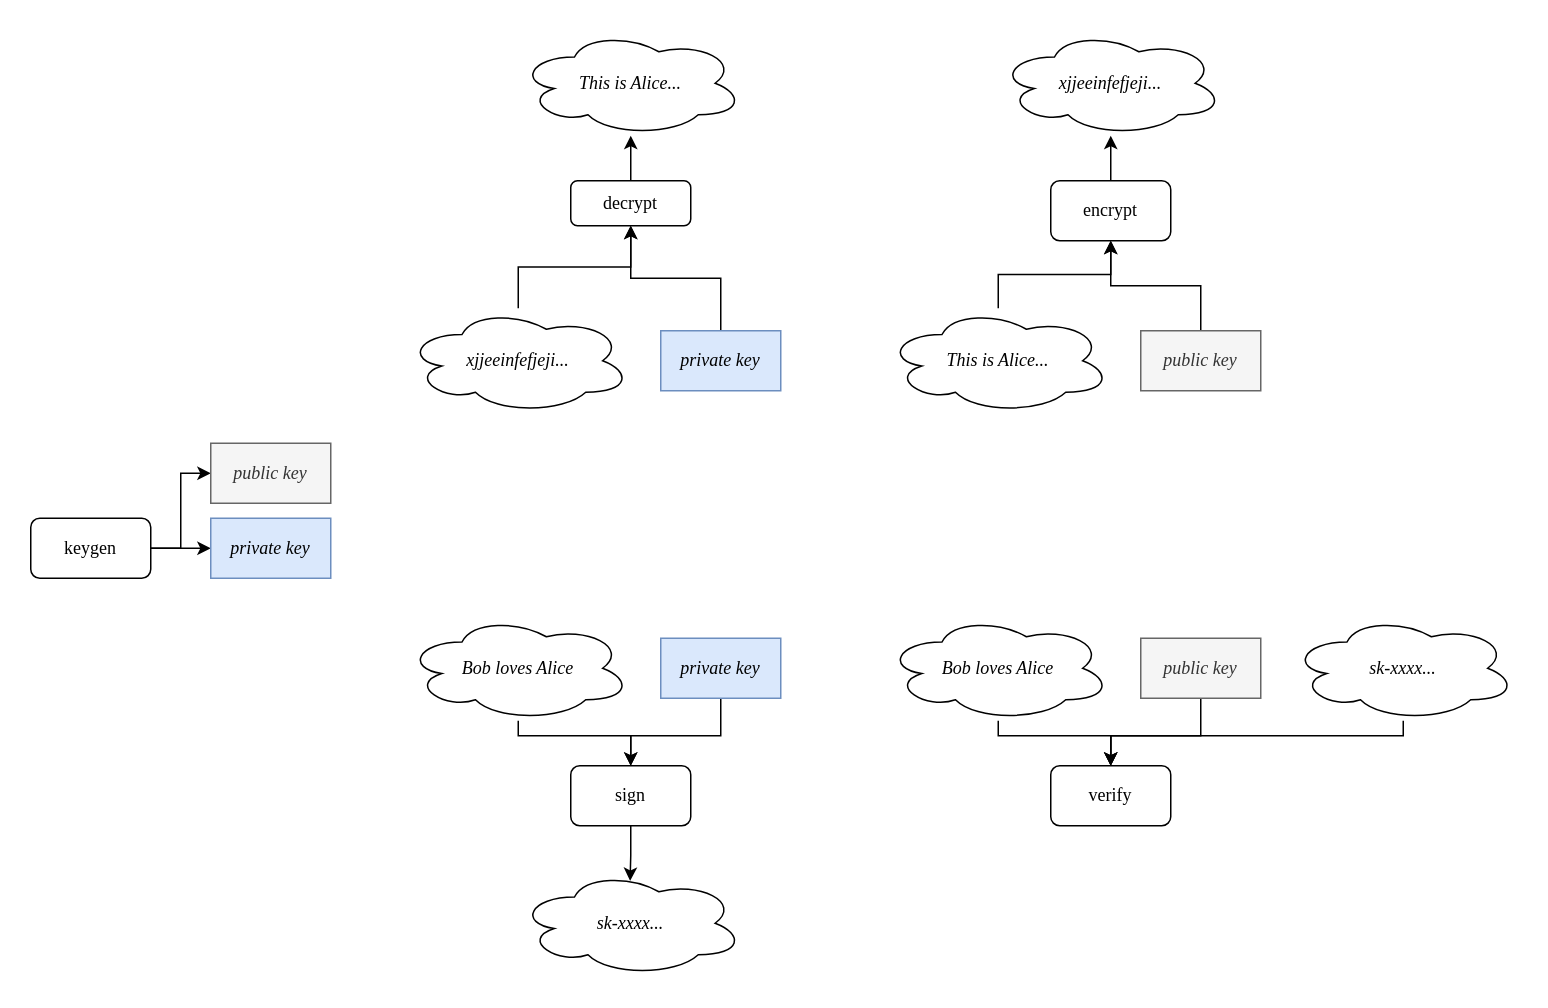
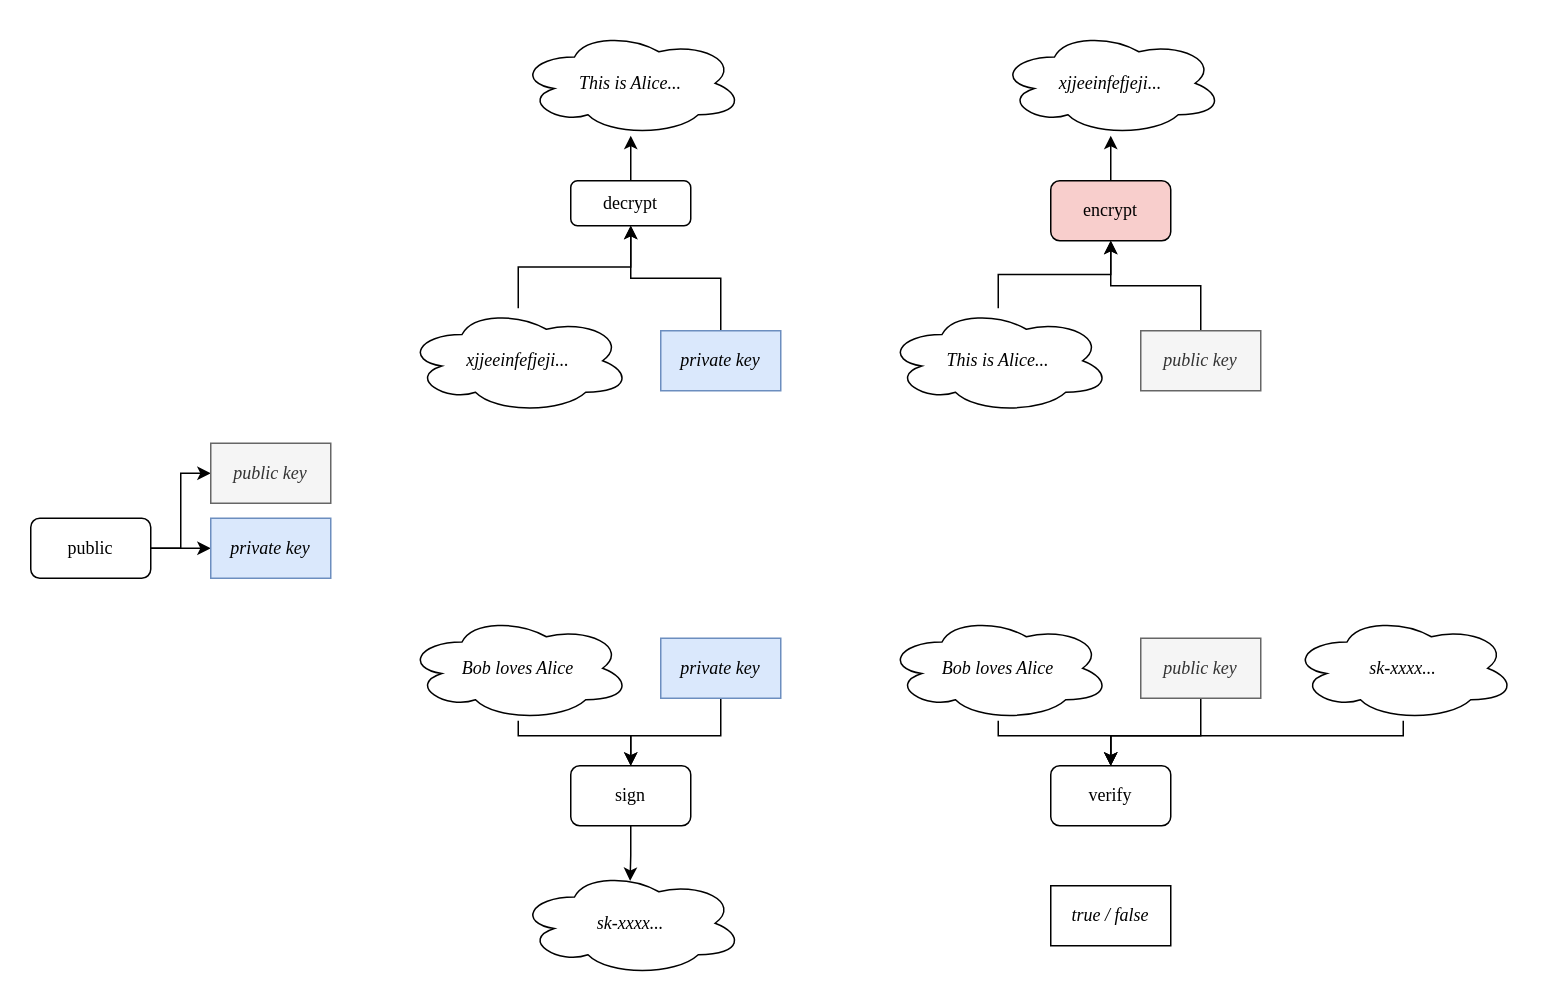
node "encrypt": fillcolor #ffffff -> #f8cecc
node "keygen": label "keygen" -> "public"
node "true / false": added
